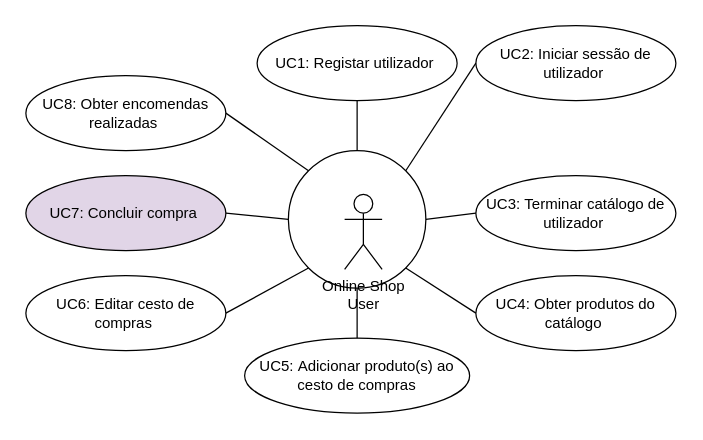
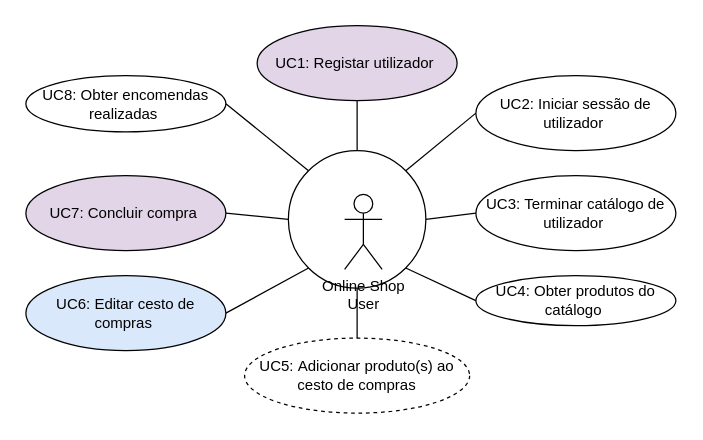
node "UC1: Registar utilizador": fillcolor #ffffff -> #e1d5e7
node "UC2: Iniciar sessão de utilizador": moved (576, 63) -> (576, 113)
node "UC8: Obter encomendas realizadas": size 200x75 -> 200x56
node "UC6: Editar cesto de compras": fillcolor #ffffff -> #dae8fc
node "UC4: Obter produtos do catálogo": size 200x75 -> 200x50
node "UC5: Adicionar produto(s) ao cesto de compras": style solid -> dashed
